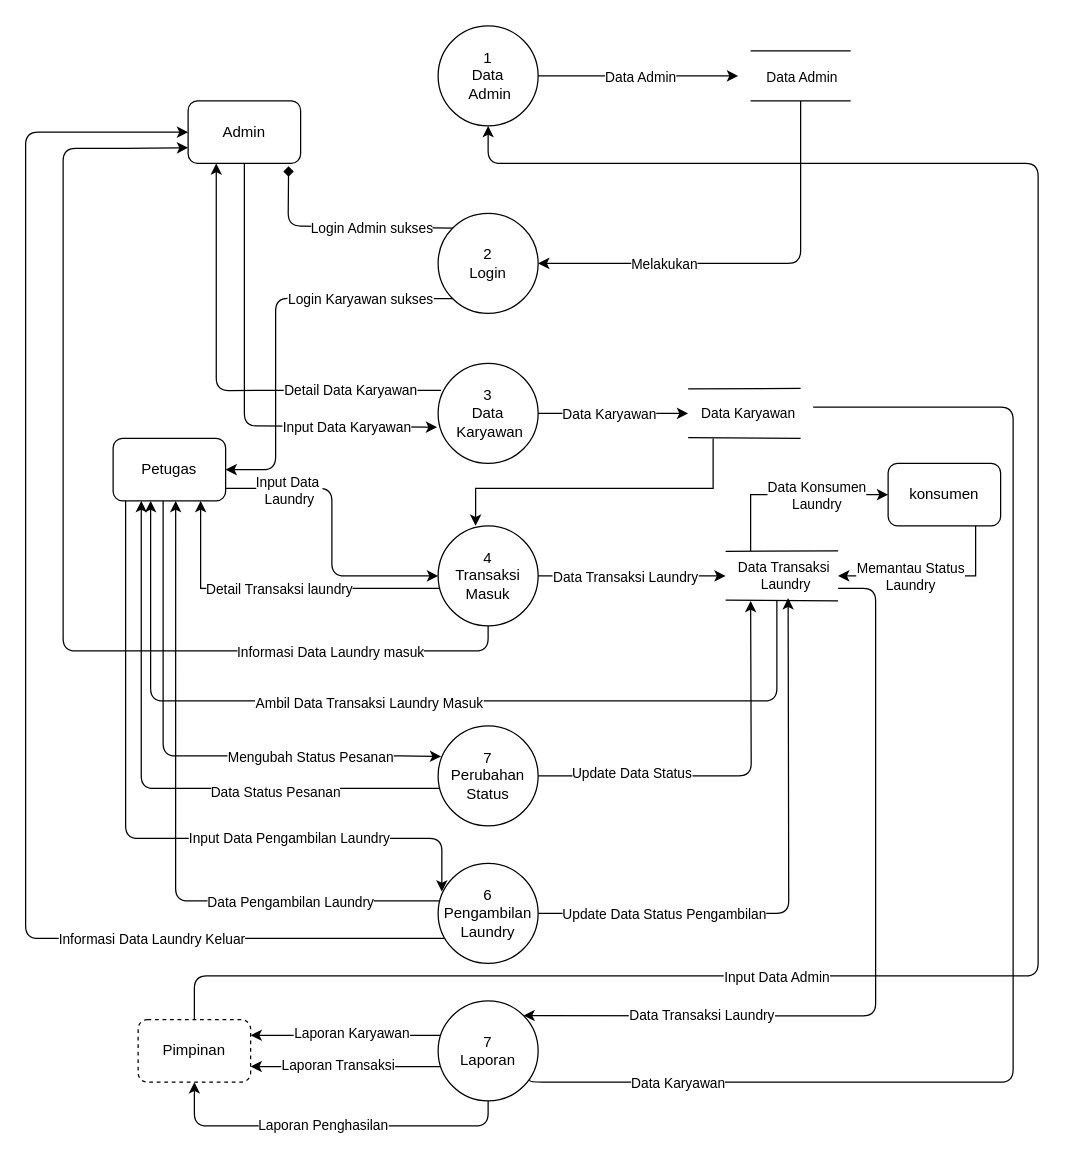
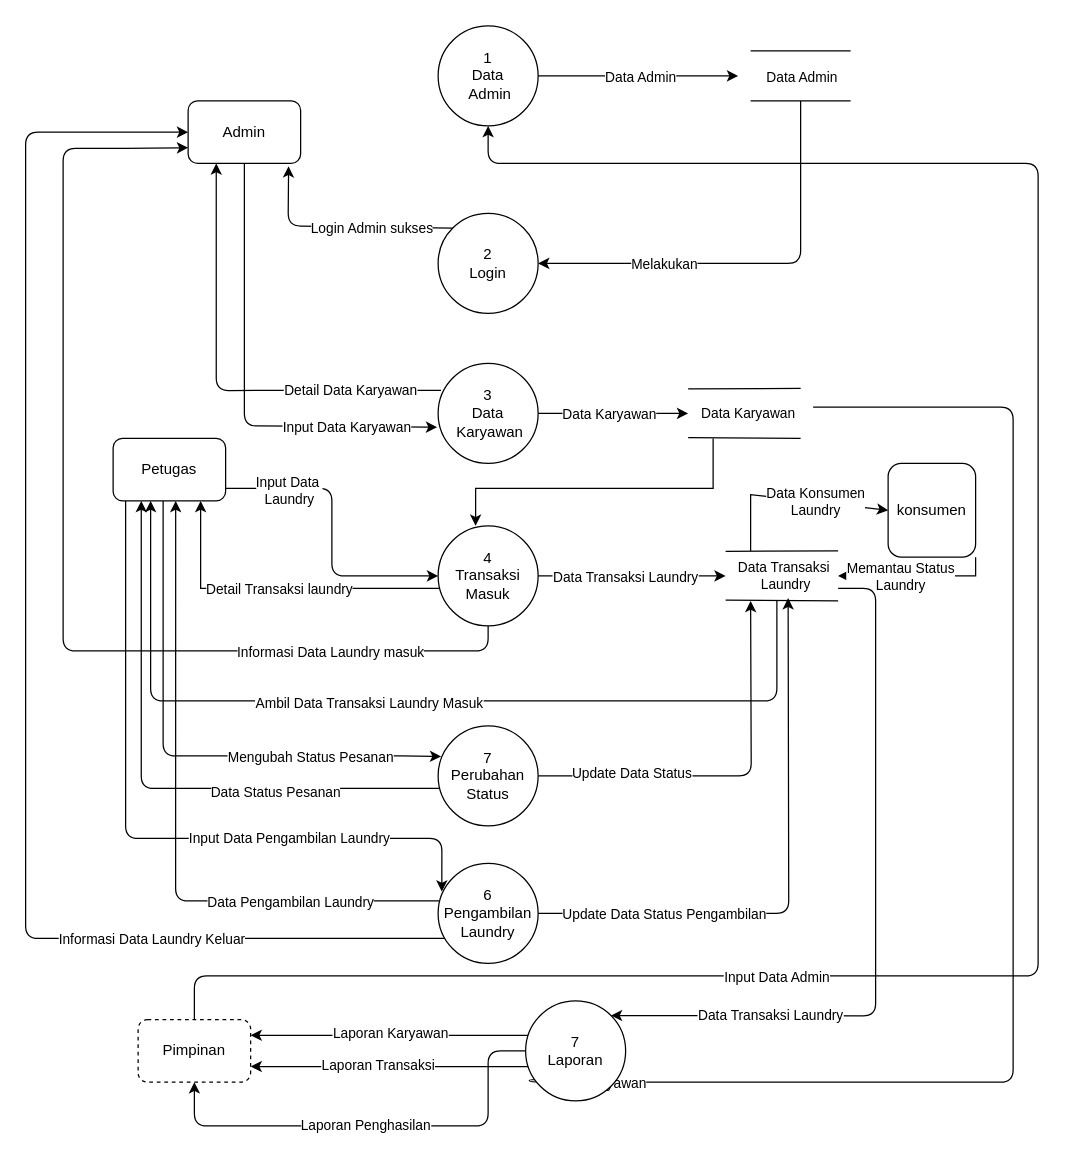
edge "2 Login" -> "Admin": arrowhead diamond -> classic
edge "2 Login" -> "Petugas": removed, label "Login Karyawan sukses"
node "konsumen": size 113x63 -> 88x94
node "7 Laporan": moved (488, 1051) -> (576, 1051)
